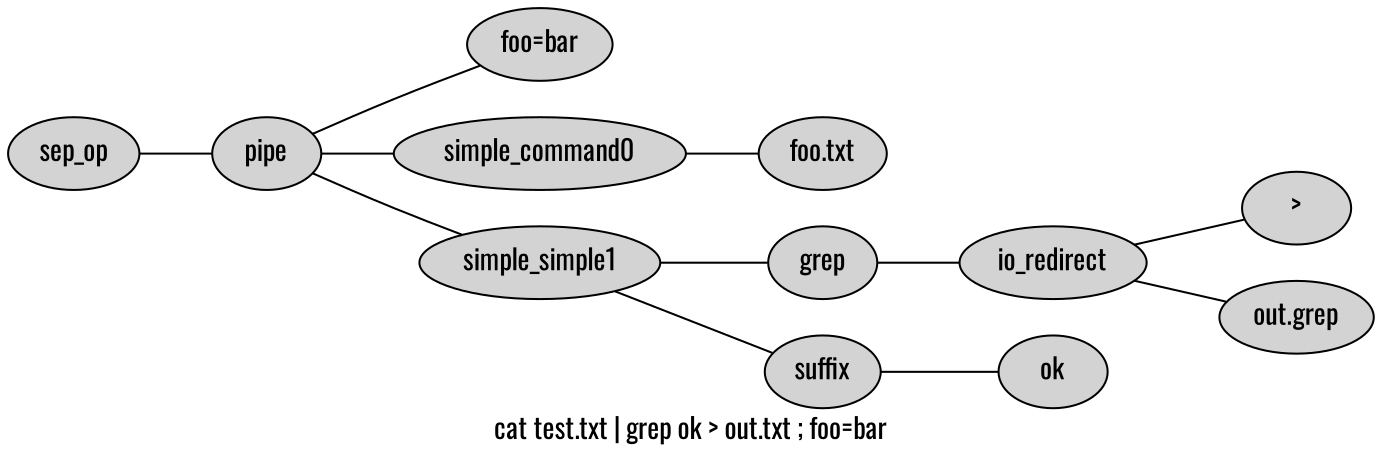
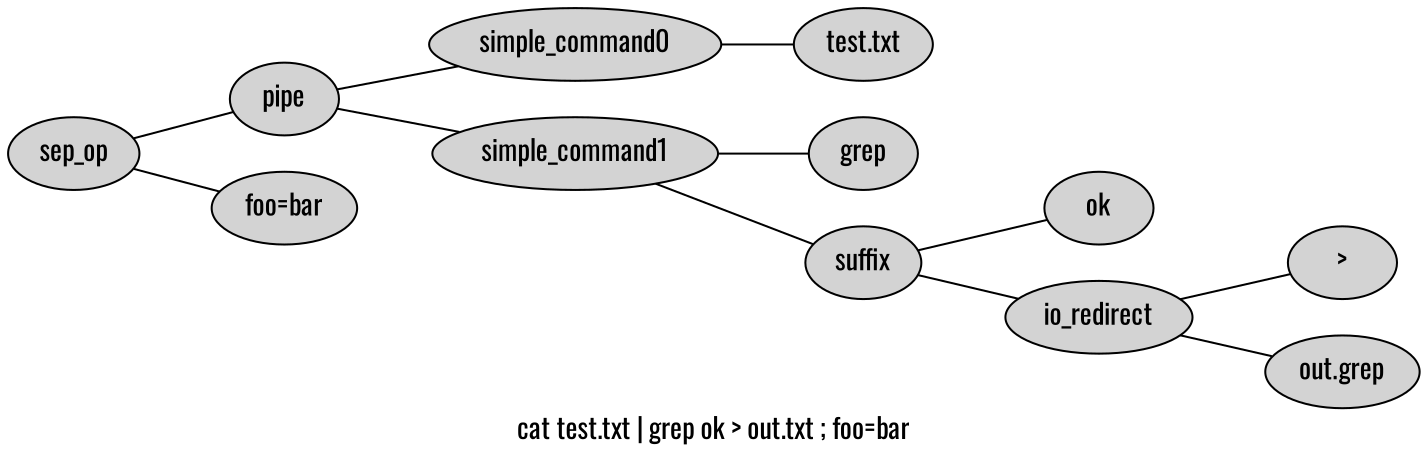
edge "foo=bar" -- "pipe": now "foo=bar" -- "sep_op"
node "foo.txt": label "foo.txt" -> "test.txt"
node "simple_simple1": label "simple_simple1" -> "simple_command1"
edge "grep" -- "io_redirect": now "suffix" -- "io_redirect"
